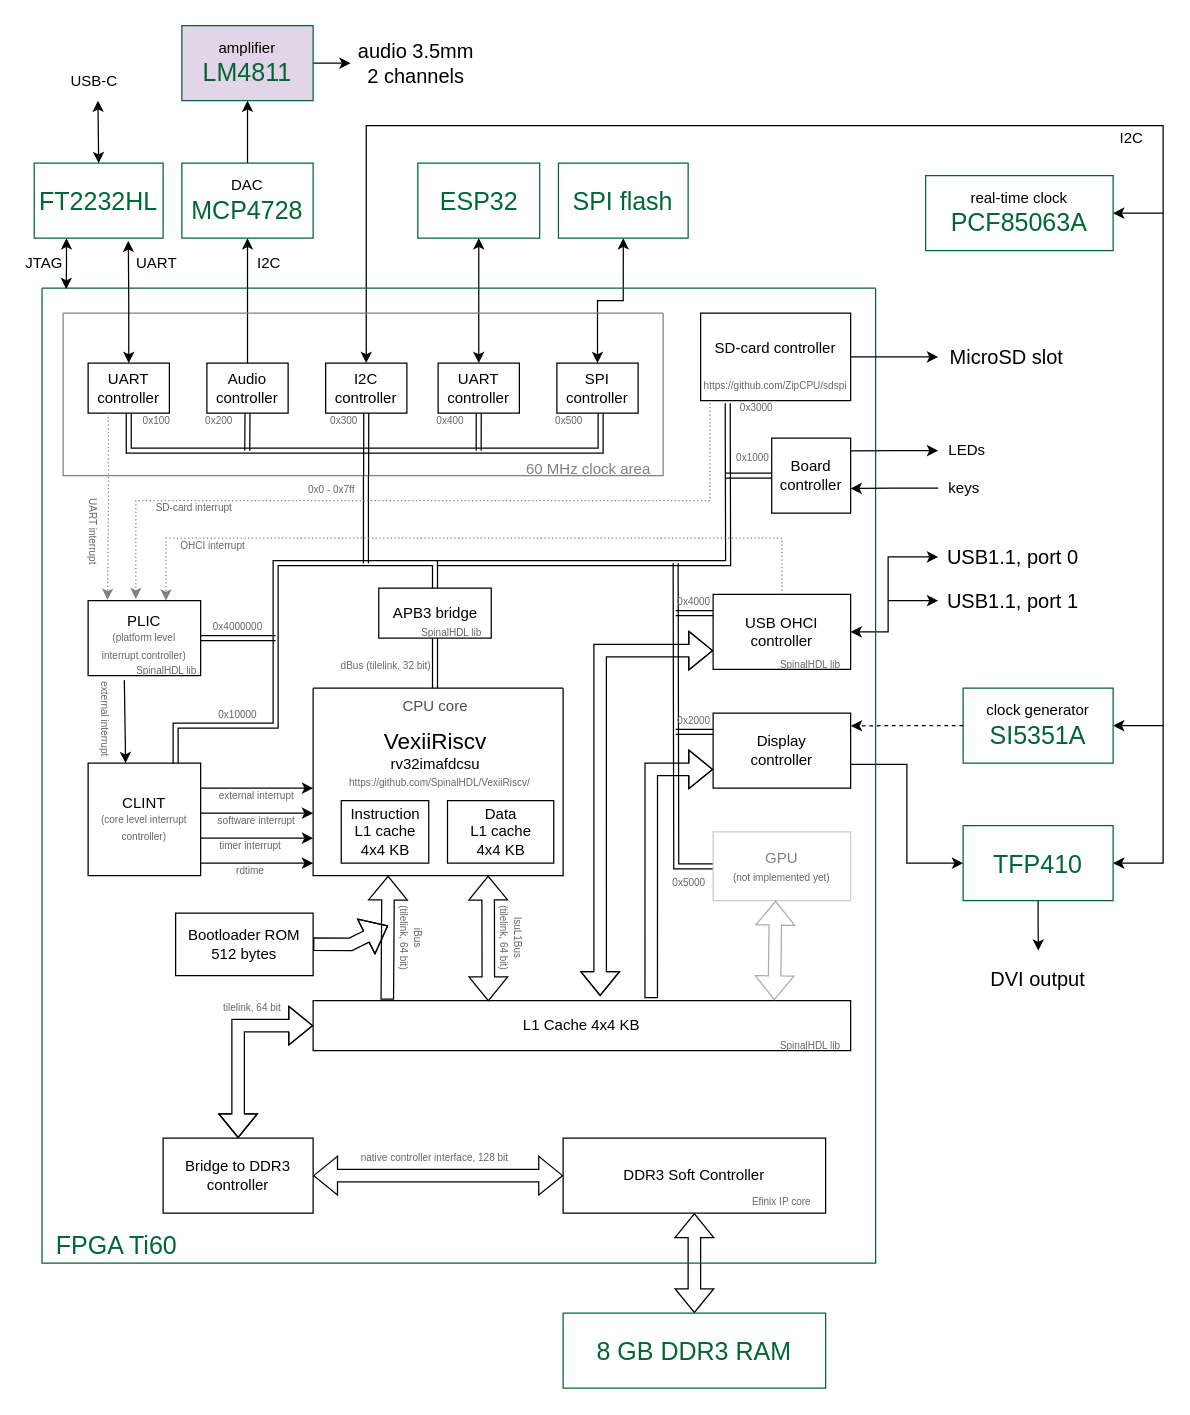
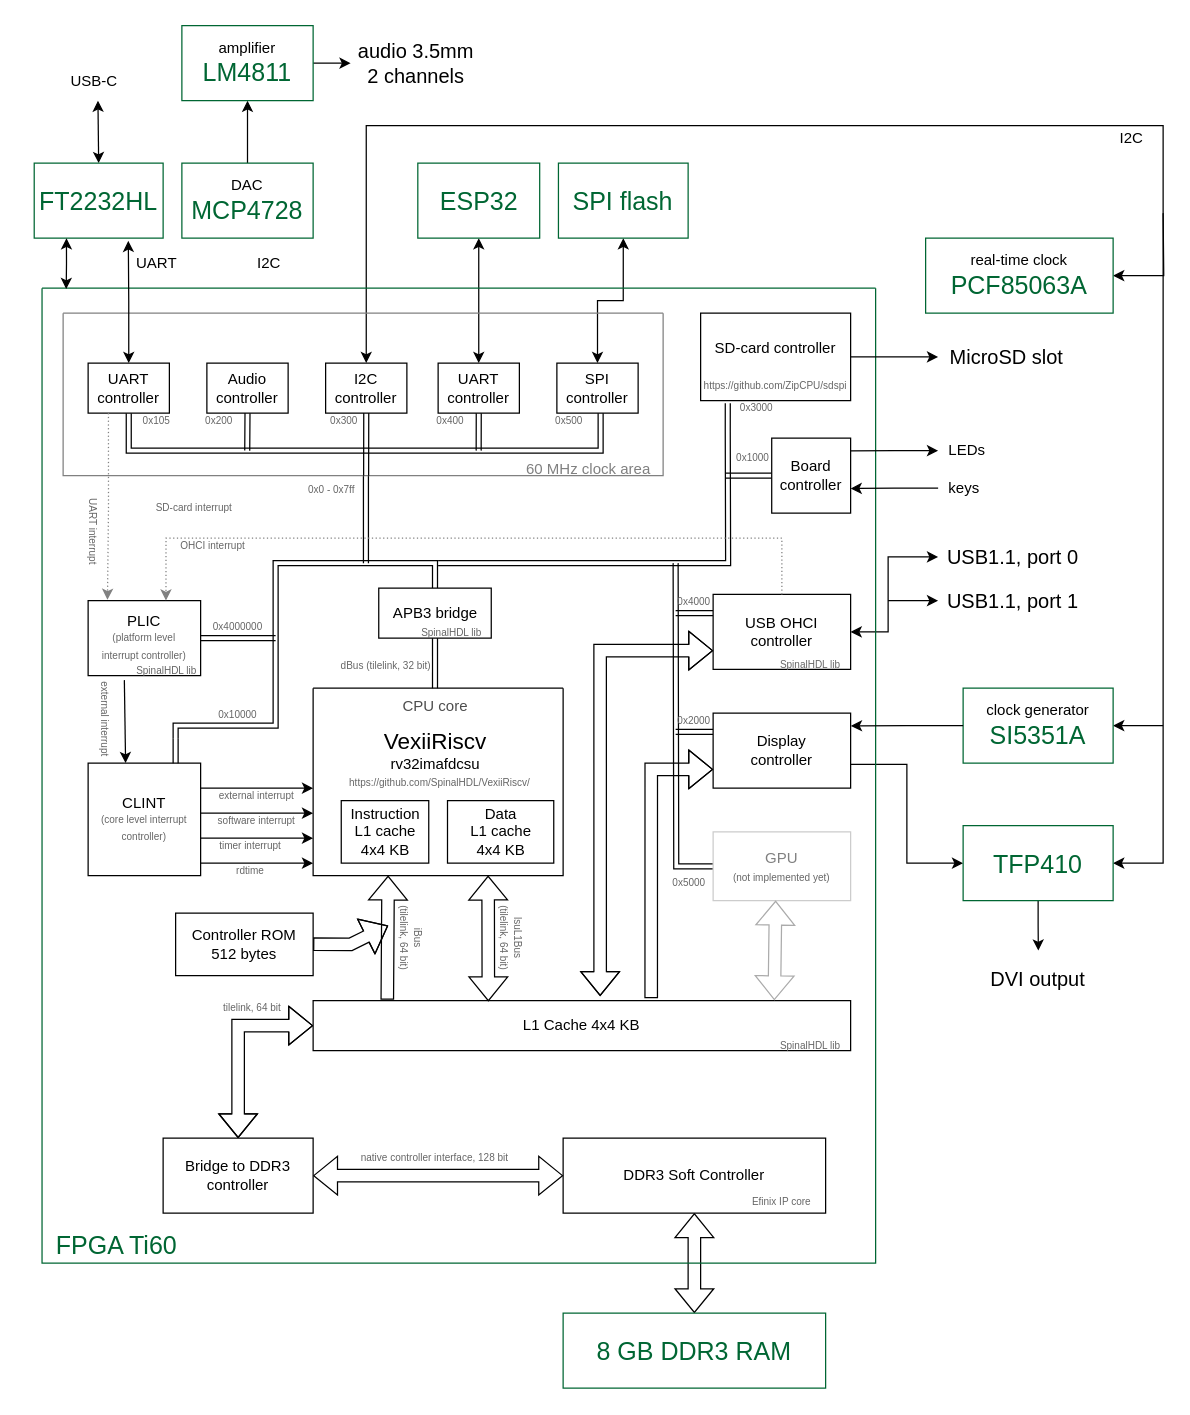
node "amplifier LM4811": fillcolor #e1d5e7 -> #ffffff
node "real-time clock PCF85063A": moved (1019, 213) -> (1019, 276)
node "JTAG": removed
edge "Audio controller" -> "DAC MCP4728": removed
node "0x100": label "0x100" -> "0x105"
edge "SD-card controller https://github.com/ZipCPU/sdspi" -> "PLIC (platform level interrupt controller)": removed
edge "clock generator SI5351A" -> "Display controller": style dashed -> solid
node "Bootloader ROM 512 bytes": label "Bootloader ROM 512 bytes" -> "Controller ROM 512 bytes"
